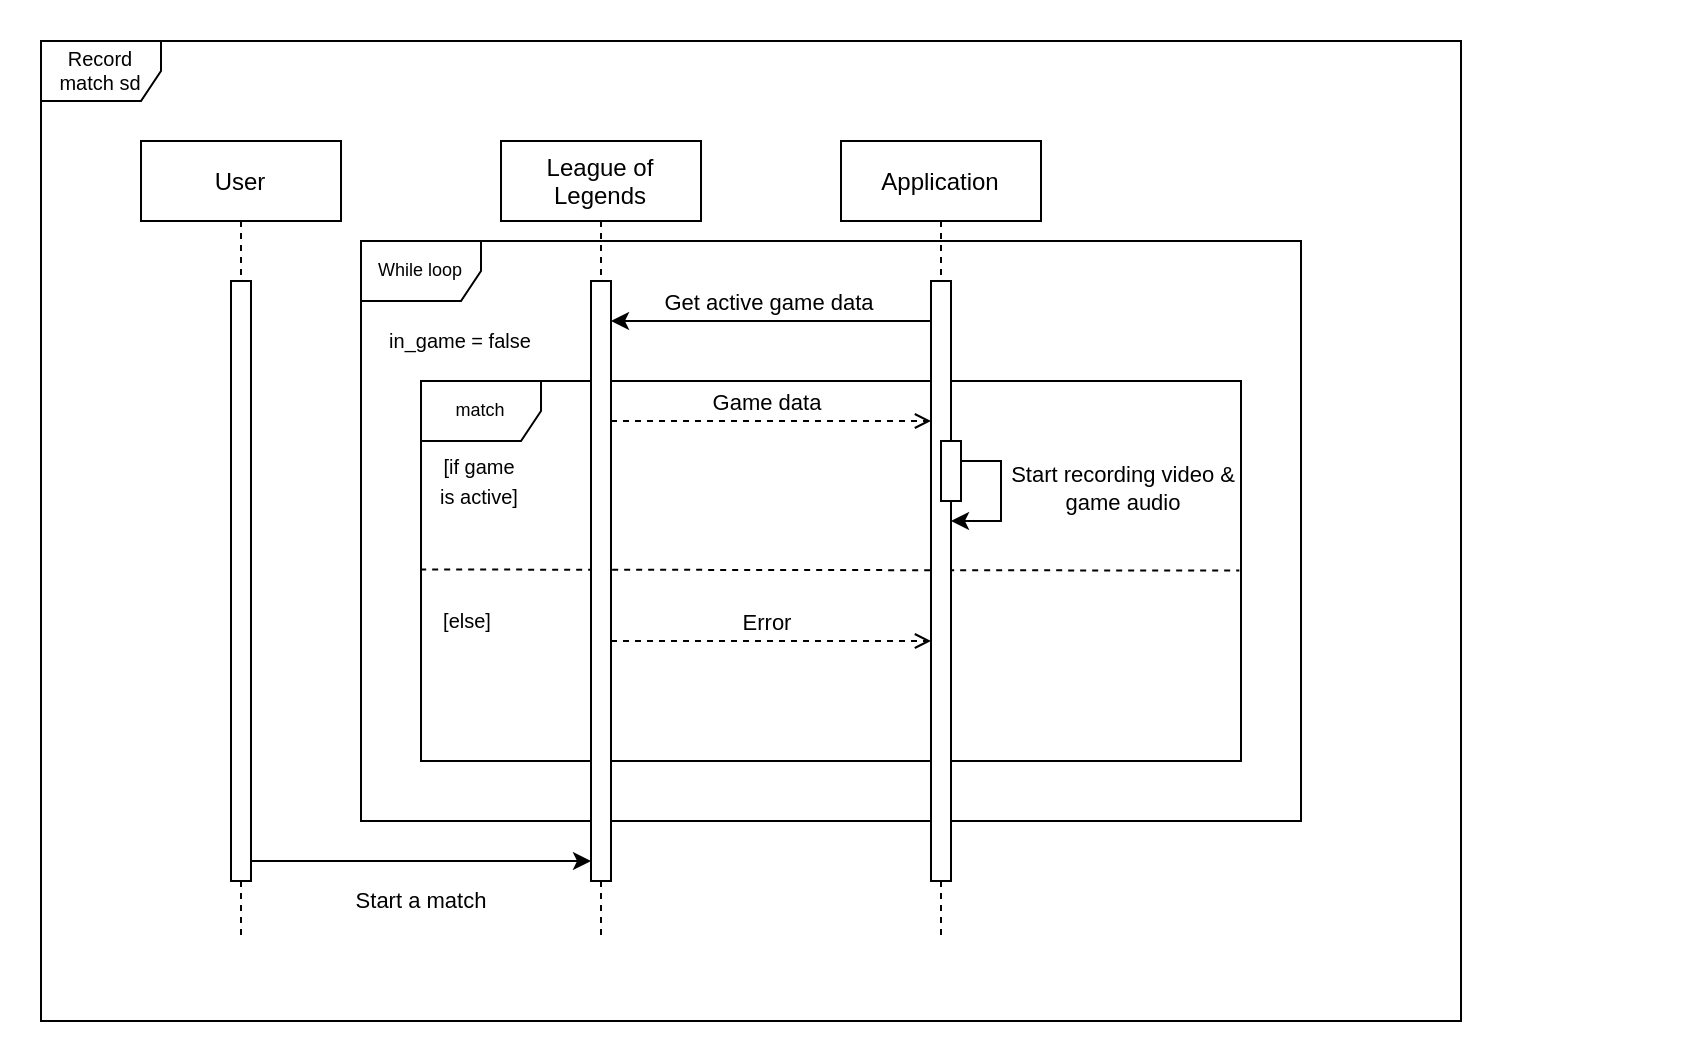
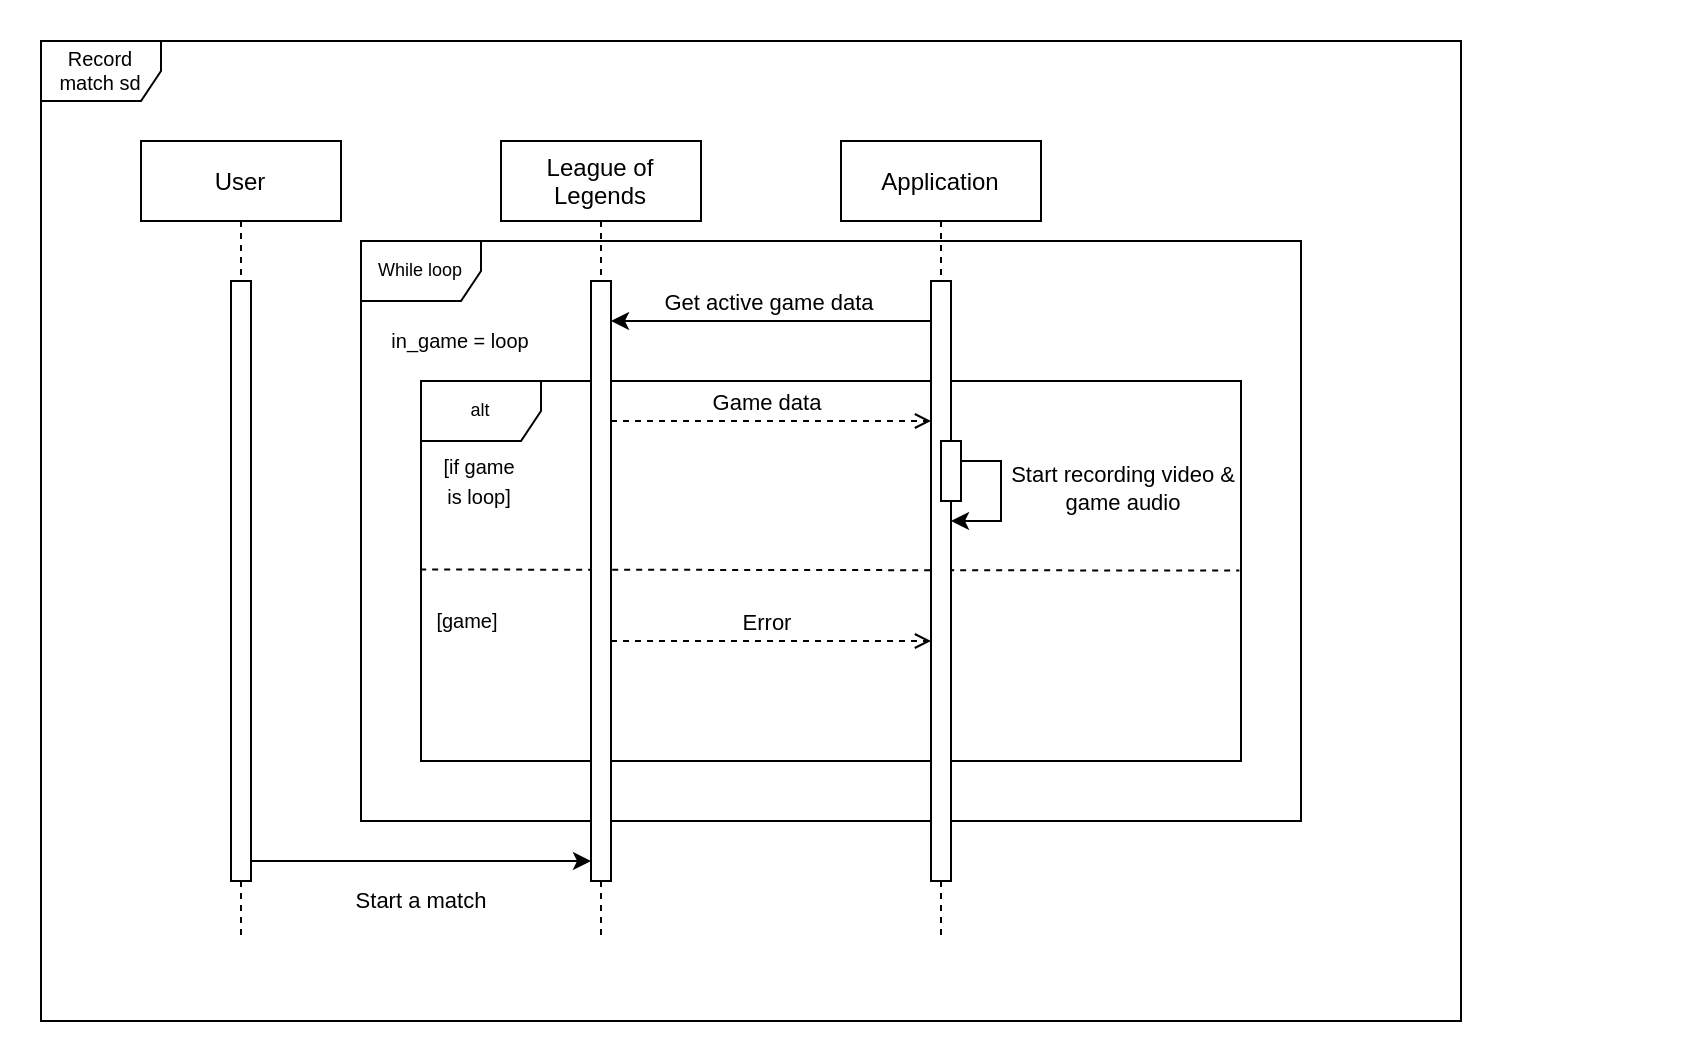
node "in_game = false": label "in_game = false" -> "in_game = loop"
node "match": label "match" -> "alt"
node "[if game is active]": label "[if game is active]" -> "[if game is loop]"
node "[else]": label "[else]" -> "[game]"
